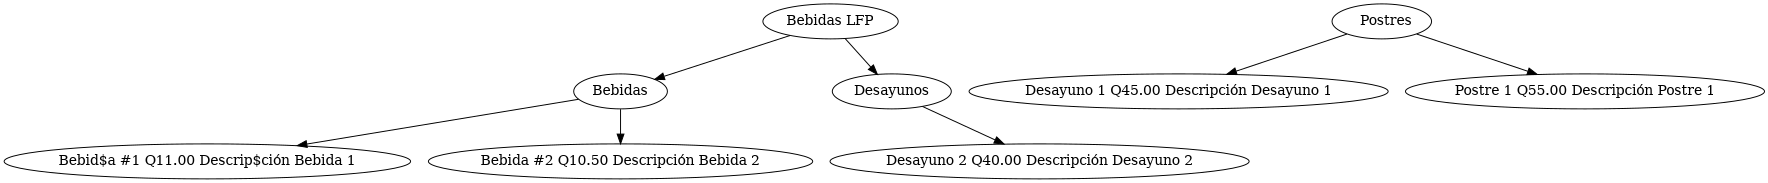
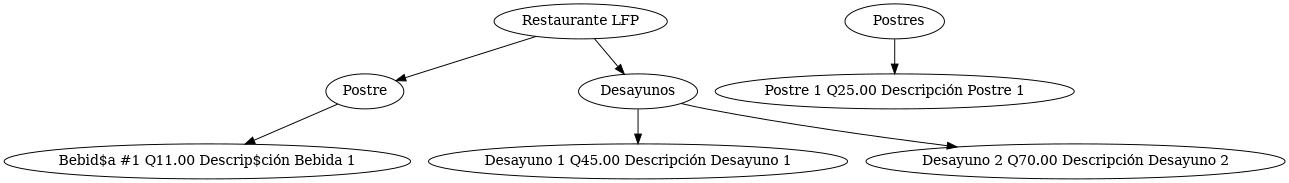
node "Bebidas LFP": label "Bebidas LFP" -> "Restaurante LFP"
edge "Postres" -> "Desayuno 1 Q45.00 Descripción Desayuno 1": now "Desayunos" -> "Desayuno 1 Q45.00 Descripción Desayuno 1"
node "Bebidas": label "Bebidas" -> "Postre"
node "Postre 1 Q55.00 Descripción Postre 1": label "Postre 1 Q55.00 Descripción Postre 1" -> "Postre 1 Q25.00 Descripción Postre 1"
node "Bebida #2 Q10.50 Descripción Bebida 2": removed
node "Desayuno 2 Q40.00 Descripción Desayuno 2": label "Desayuno 2 Q40.00 Descripción Desayuno 2" -> "Desayuno 2 Q70.00 Descripción Desayuno 2"
